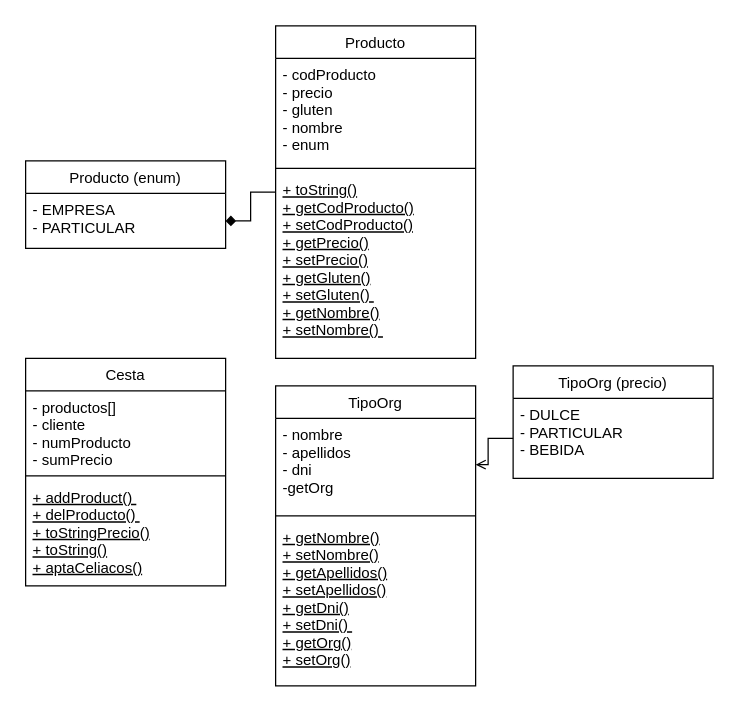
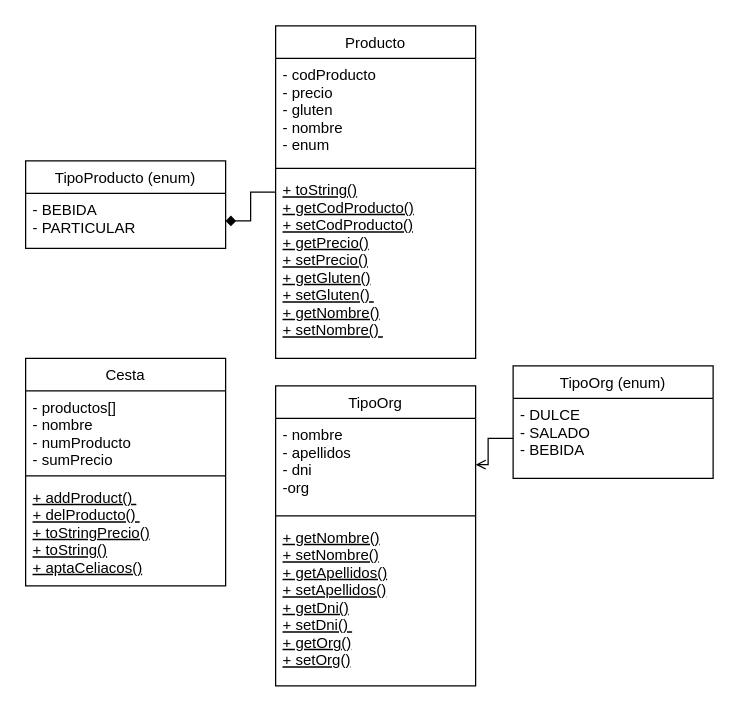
node "Producto (enum)": label "Producto (enum)" -> "TipoProducto (enum)"
node "- EMPRESA - PARTICULAR": label "- EMPRESA - PARTICULAR" -> "- BEBIDA - PARTICULAR"
node "TipoOrg (precio)": label "TipoOrg (precio)" -> "TipoOrg (enum)"
node "- productos[] - cliente - numProducto - sumPrecio": label "- productos[] - cliente - numProducto - sumPrecio" -> "- productos[] - nombre - numProducto - sumPrecio"
node "- DULCE - PARTICULAR - BEBIDA": label "- DULCE - PARTICULAR - BEBIDA" -> "- DULCE - SALADO - BEBIDA"
node "- nombre - apellidos - dni -getOrg": label "- nombre - apellidos - dni -getOrg" -> "- nombre - apellidos - dni -org"
